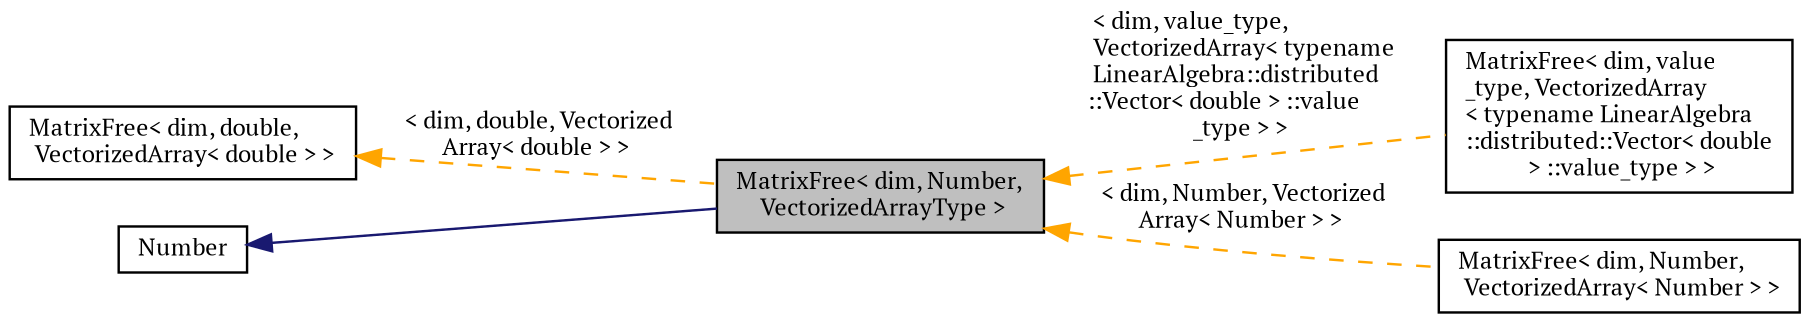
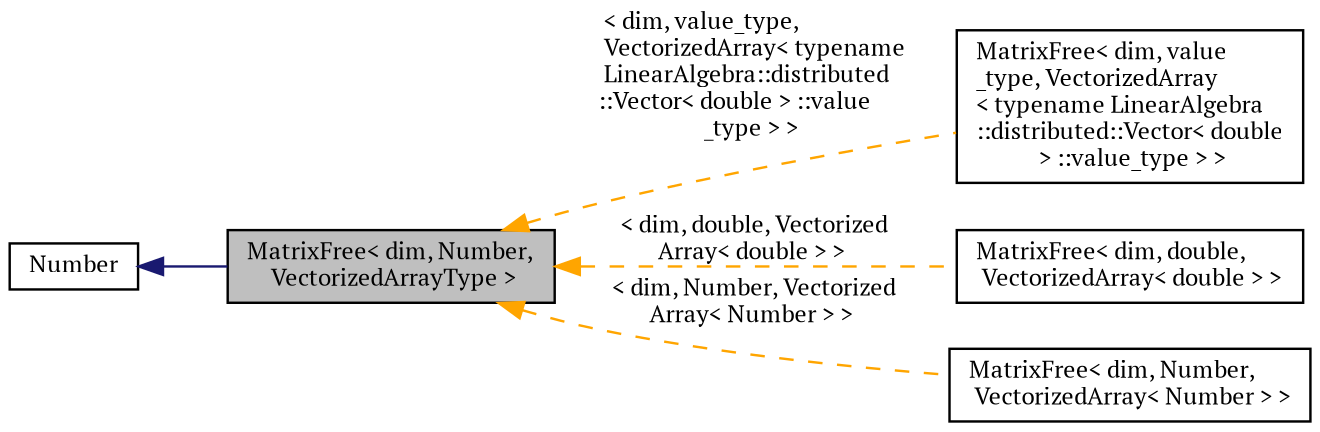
edge "MatrixFree< dim, Number, VectorizedArrayType >" -> "MatrixFree< dim, double, VectorizedArray< double > >": reversed
